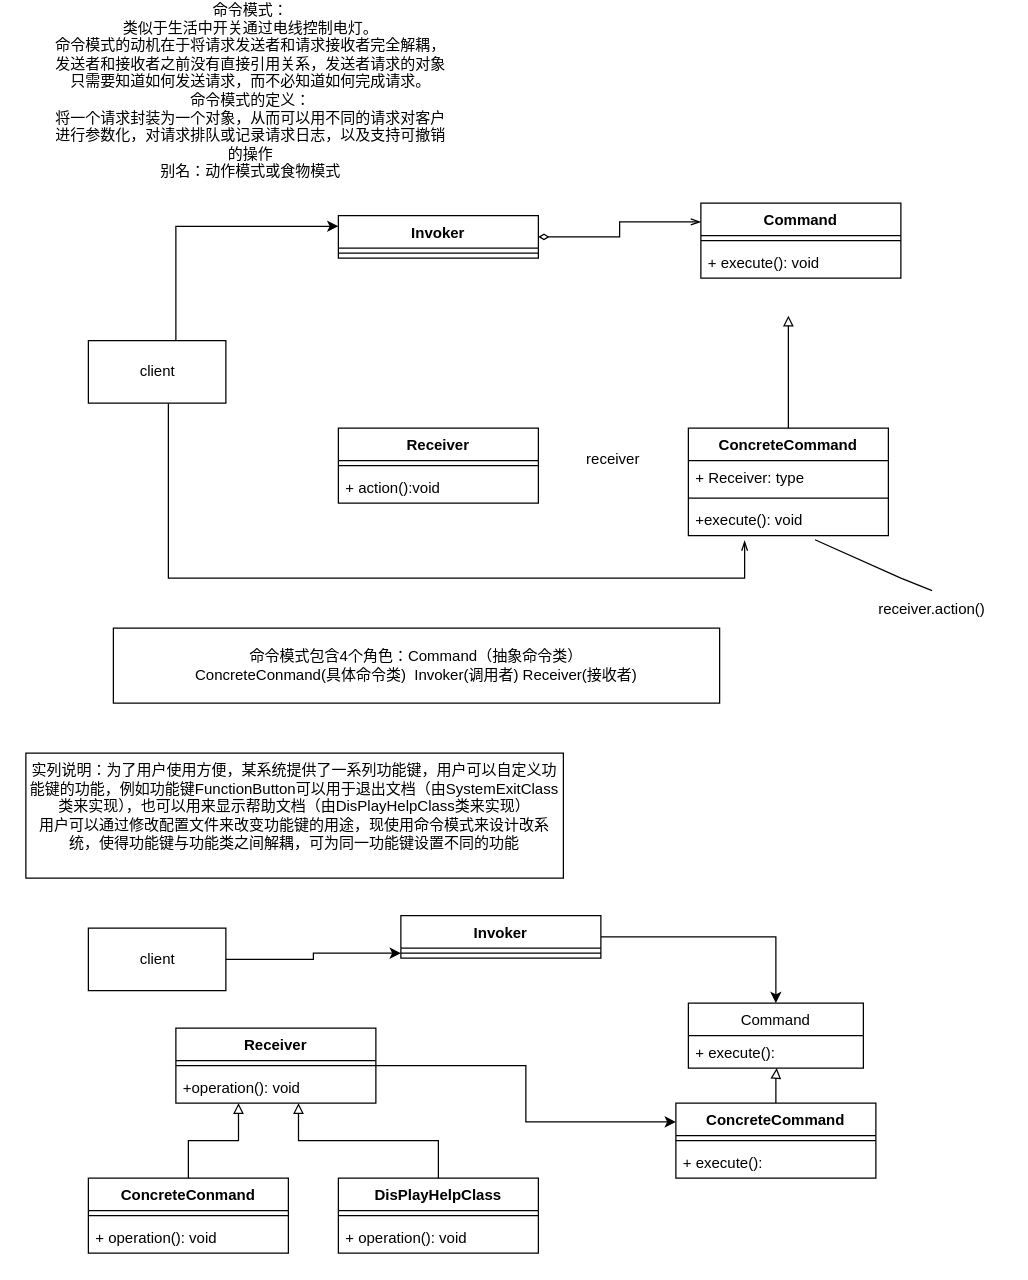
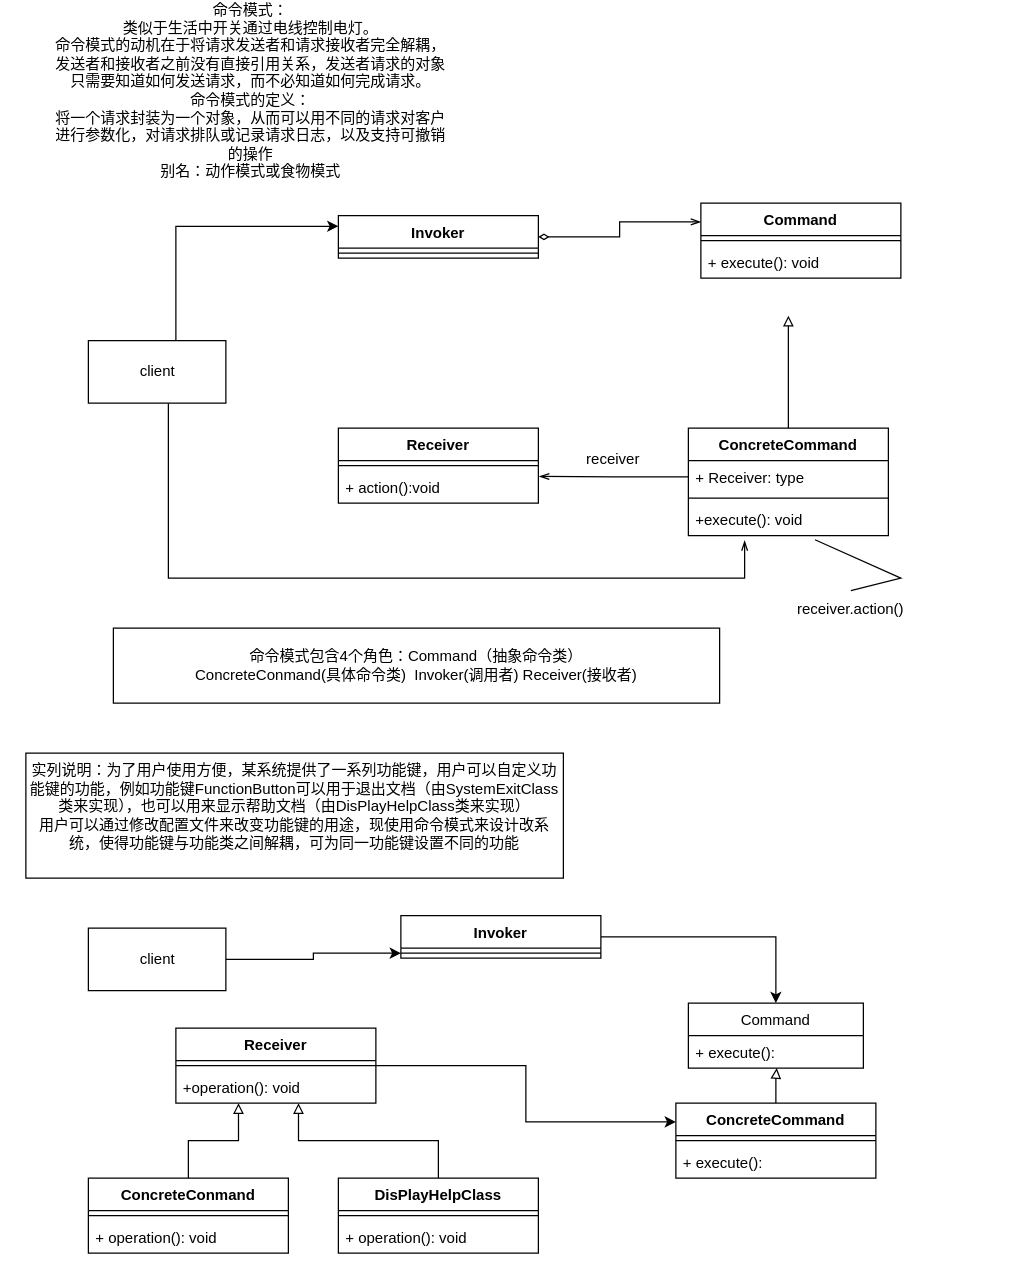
edge "+ Receiver: type" -> "+ action():void": added
node "receiver.action()": moved (932, 609) -> (851, 609)
